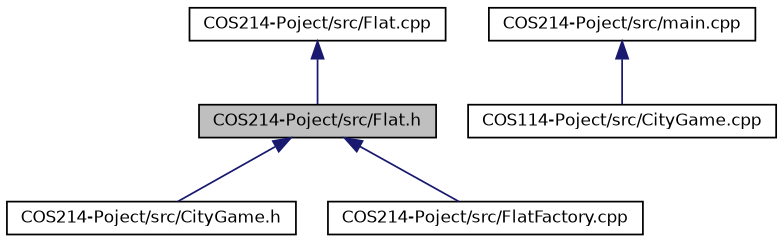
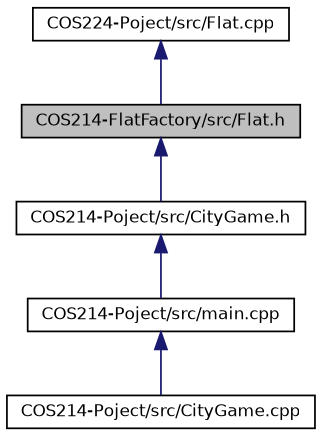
node "COS214-Poject/src/Flat.cpp": label "COS214-Poject/src/Flat.cpp" -> "COS224-Poject/src/Flat.cpp"
node "COS214-Poject/src/Flat.h": label "COS214-Poject/src/Flat.h" -> "COS214-FlatFactory/src/Flat.h"
node "COS114-Poject/src/CityGame.cpp": label "COS114-Poject/src/CityGame.cpp" -> "COS214-Poject/src/CityGame.cpp"
node "COS214-Poject/src/FlatFactory.cpp": removed
edge "COS214-Poject/src/main.cpp" -> "COS214-Poject/src/CityGame.h": added
